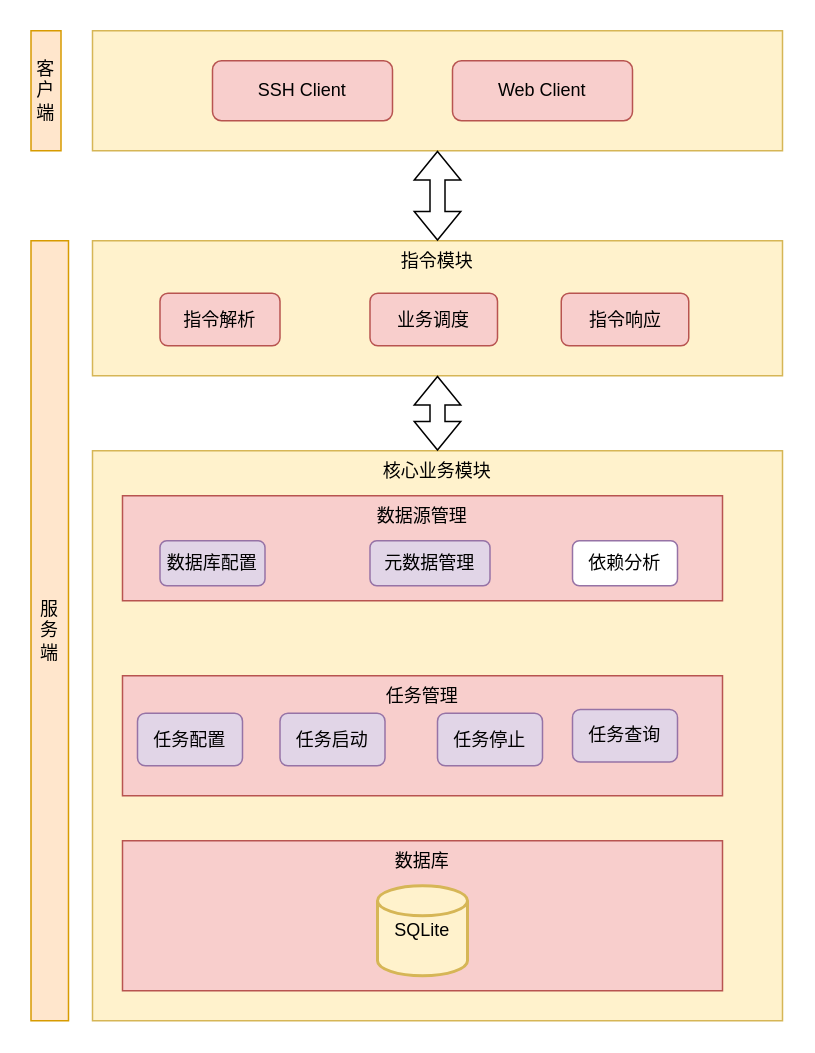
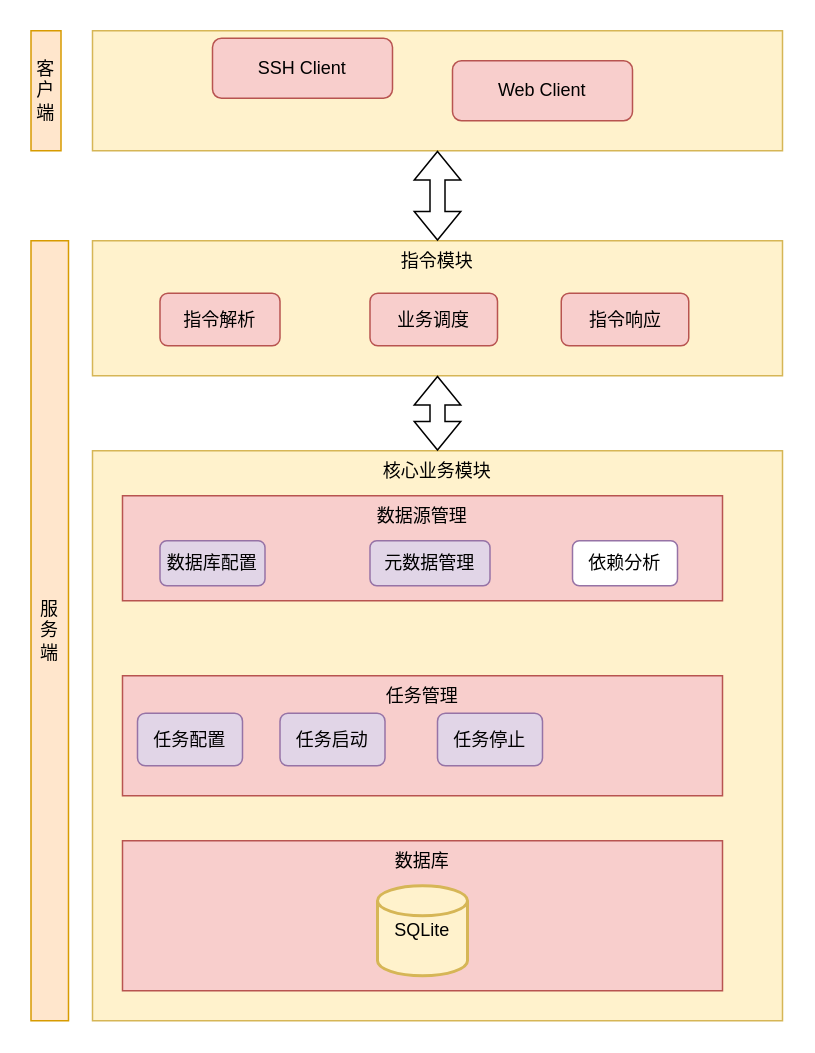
node "SSH Client": moved (302, 91) -> (302, 68)
node "任务查询": removed
